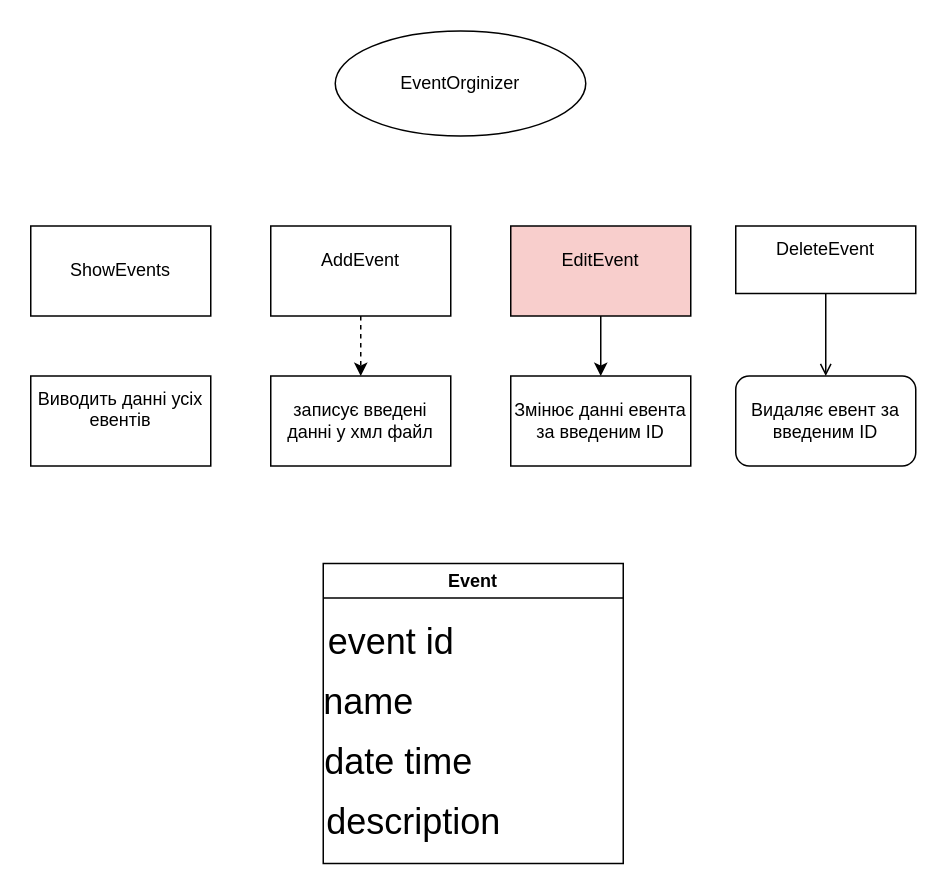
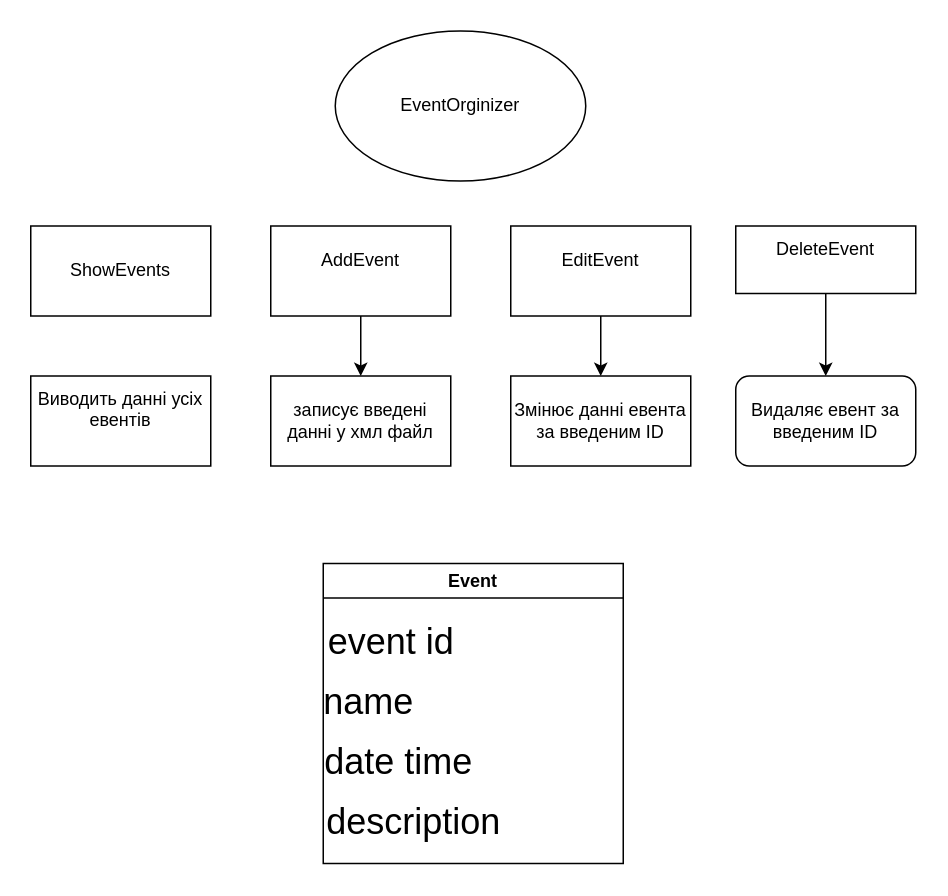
node "EventOrginizer": size 251x105 -> 251x150
node "EditEvent": fillcolor #f8cecc -> #ffffff
edge "AddEvent" -> "записує введені данні у хмл файл": style dashed -> solid
edge "DeleteEvent" -> "Видаляє евент за введеним ID": arrowhead open -> classic
